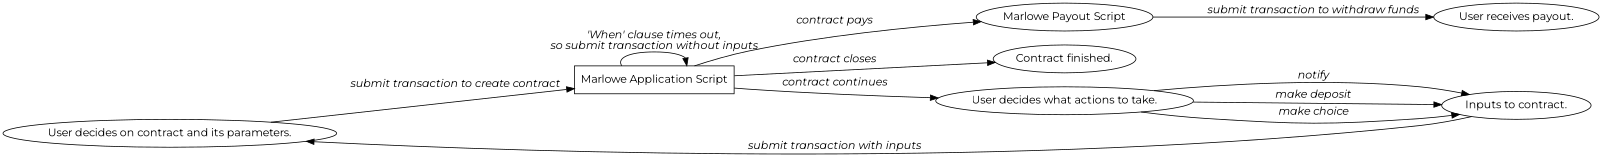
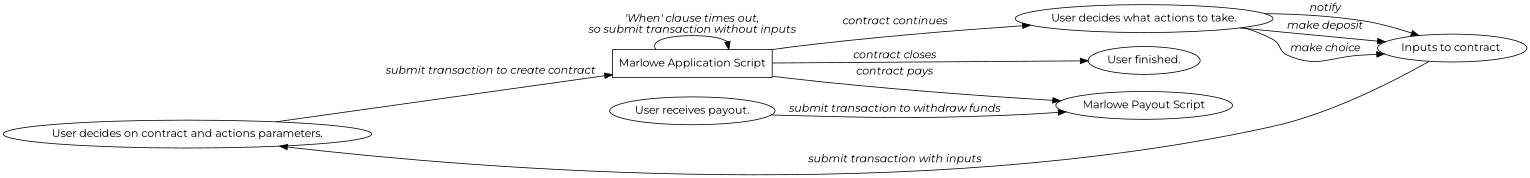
edge "Marlowe Payout Script" -> "User receives payout.": reversed
node "Contract finished.": label "Contract finished." -> "User finished."
node "User decides on contract and its parameters.": label "User decides on contract and its parameters." -> "User decides on contract and actions parameters."
